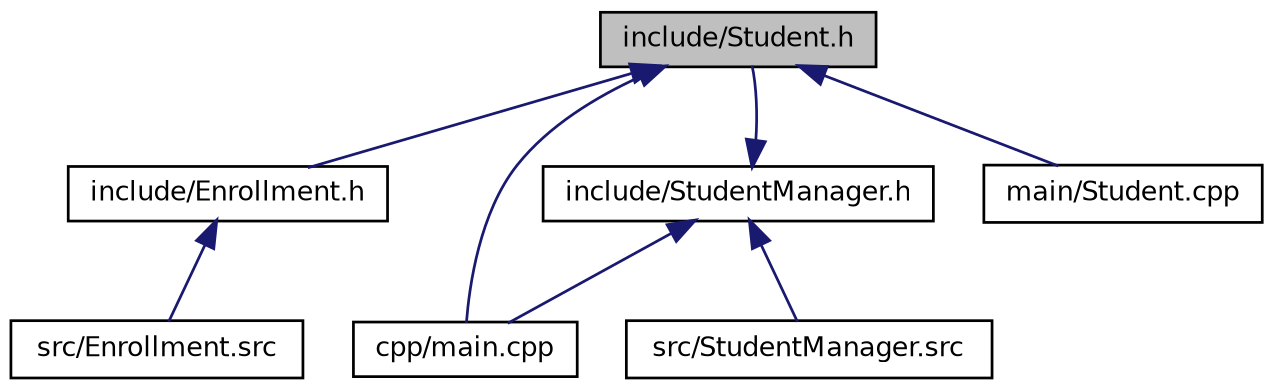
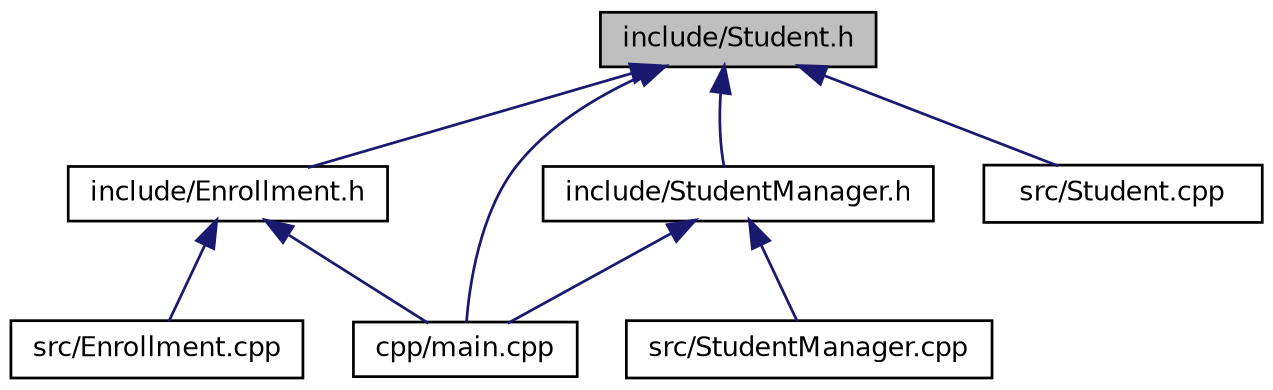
edge "include/Student.h" -> "include/StudentManager.h": reversed
node "main/Student.cpp": label "main/Student.cpp" -> "src/Student.cpp"
edge "cpp/main.cpp" -> "include/Enrollment.h": added
node "src/Enrollment.src": label "src/Enrollment.src" -> "src/Enrollment.cpp"
node "src/StudentManager.src": label "src/StudentManager.src" -> "src/StudentManager.cpp"
